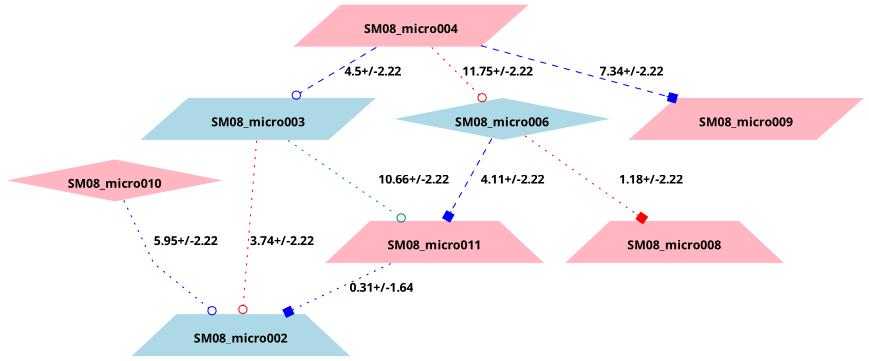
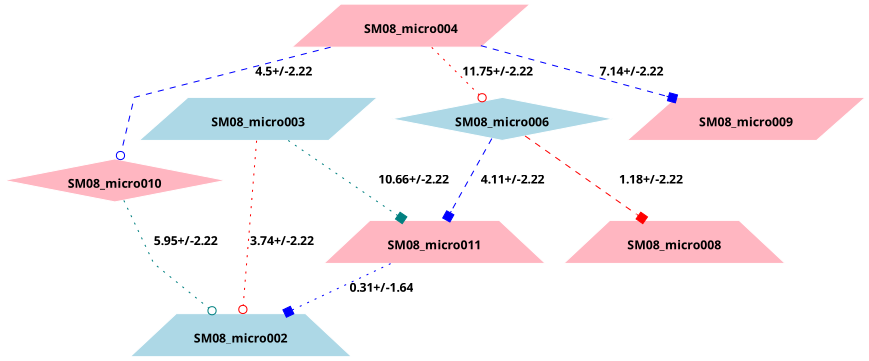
edge "SM08_micro004" -> "SM08_micro003": now "SM08_micro004" -> "SM08_micro010"
edge "SM08_micro004" -> "SM08_micro009": label "7.34+/-2.22" -> "7.14+/-2.22"
edge "SM08_micro006" -> "SM08_micro008": style dotted -> dashed
edge "SM08_micro003" -> "SM08_micro011": arrowhead odot -> box
edge "SM08_micro010" -> "SM08_micro002": color blue -> teal
